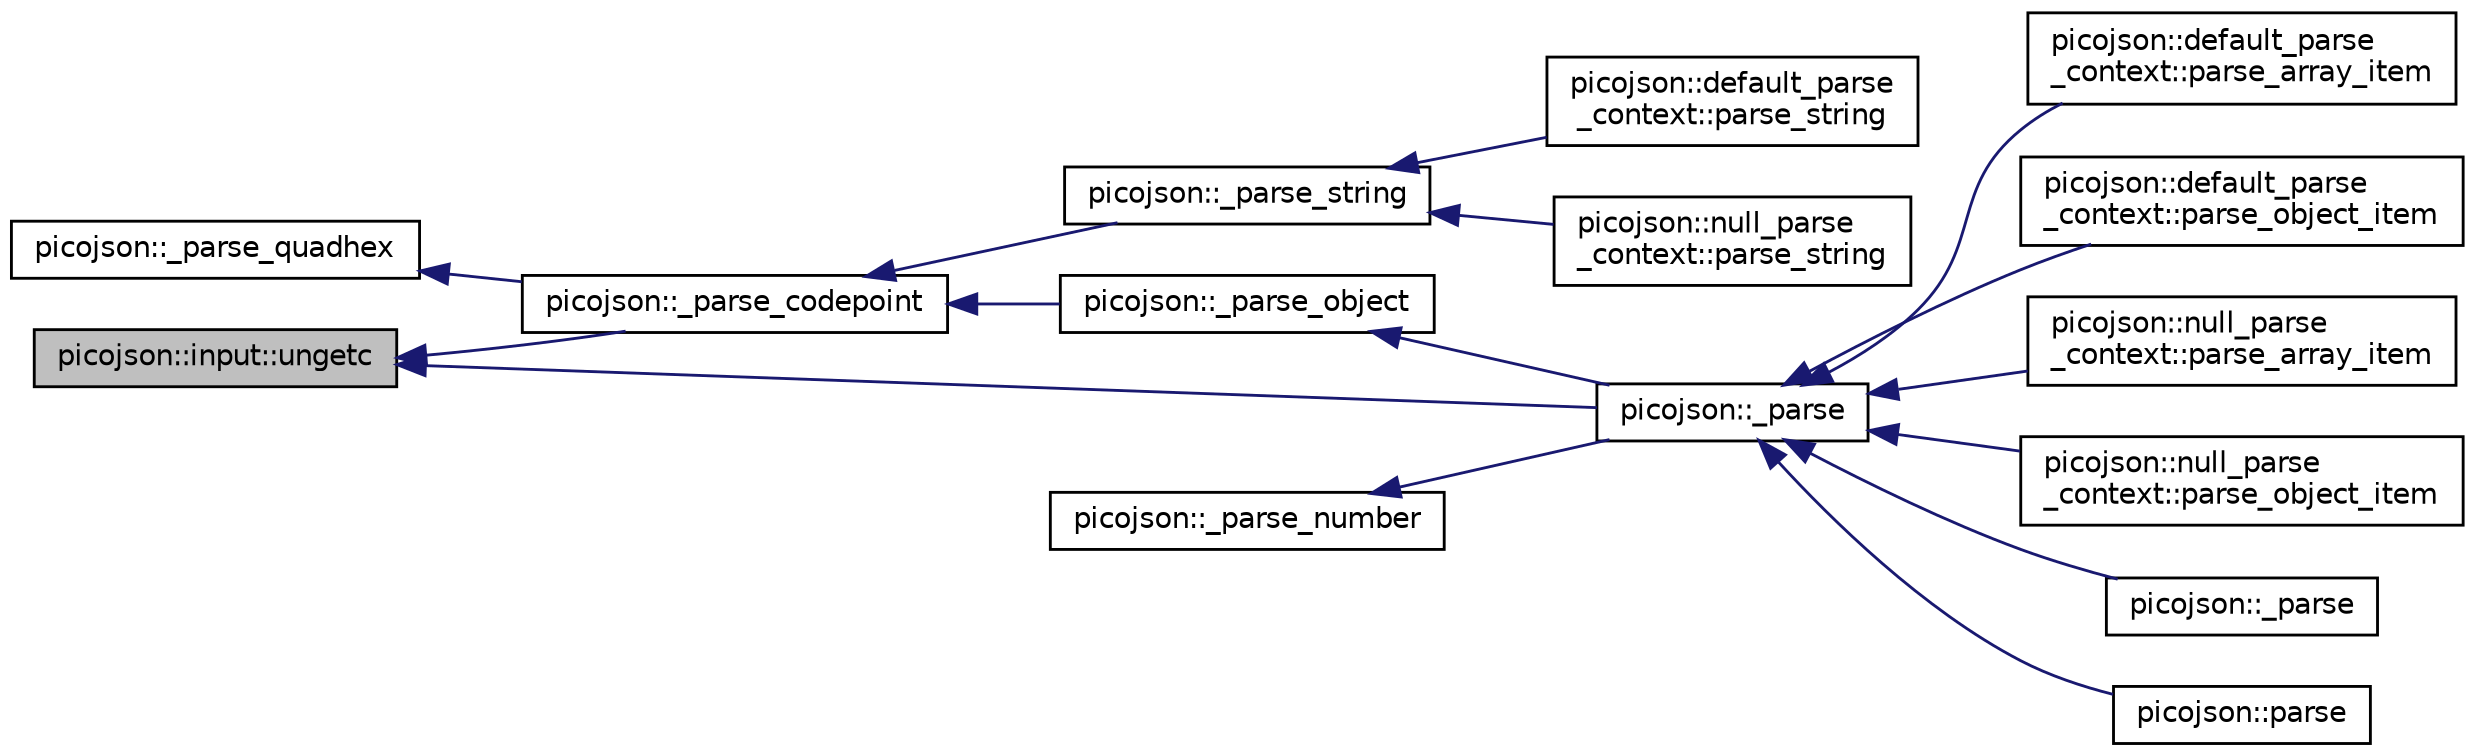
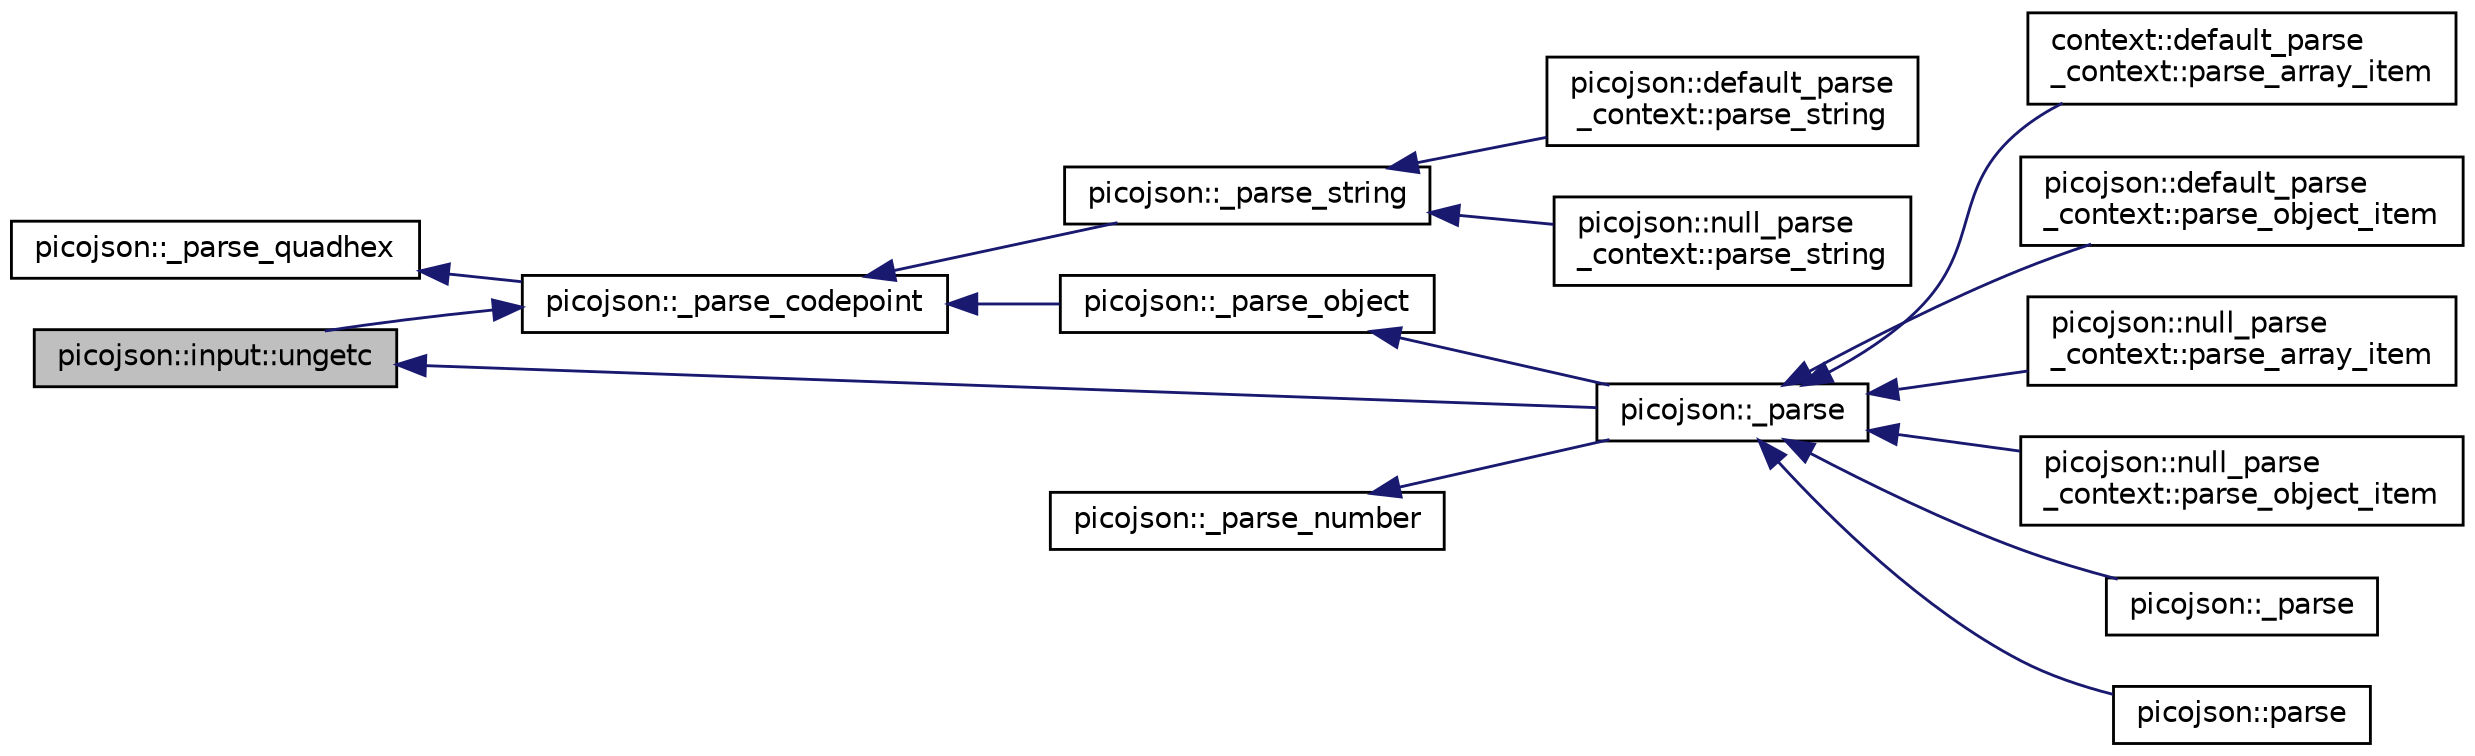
node "picojson::default_parse _context::parse_array_item": label "picojson::default_parse _context::parse_array_item" -> "context::default_parse _context::parse_array_item"
edge "picojson::_parse_codepoint" -> "picojson::input::ungetc": reversed
